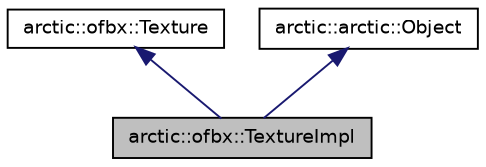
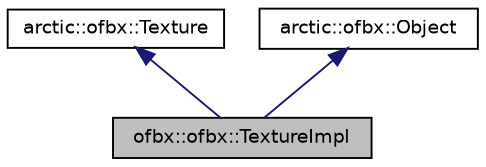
node "arctic::arctic::Object": label "arctic::arctic::Object" -> "arctic::ofbx::Object"
node "arctic::ofbx::TextureImpl": label "arctic::ofbx::TextureImpl" -> "ofbx::ofbx::TextureImpl"
